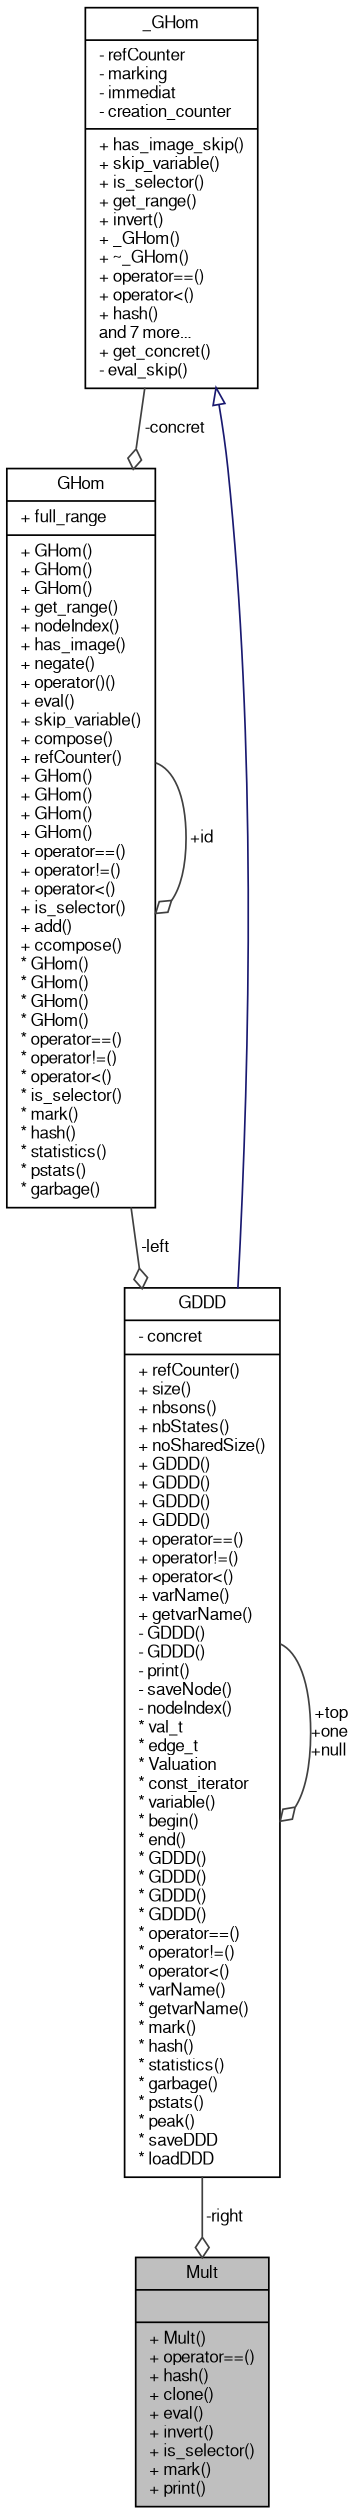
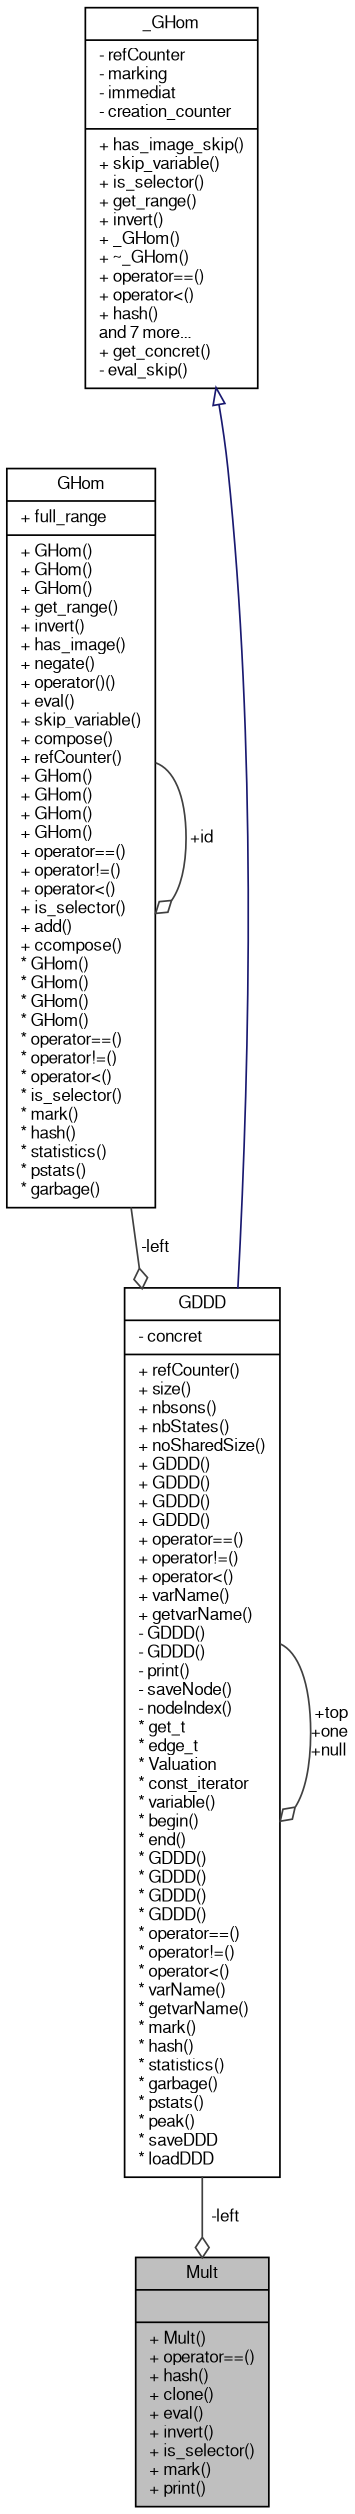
edge "_GHom" -> "GHom": removed, label "-concret"
node "GHom": text "+ nodeIndex()" -> "+ invert()"
node "GDDD": text "* val_t" -> "* get_t"
edge "GDDD" -> "Mult": label " -right" -> " -left"
